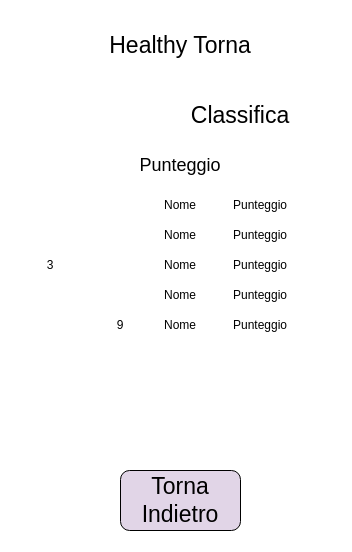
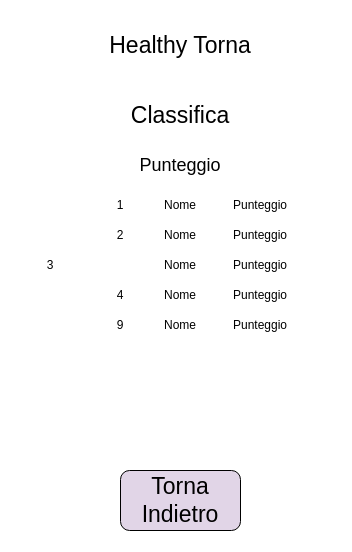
node "Classifica": moved (241, 116) -> (181, 116)
node "1": added
node "2": added
node "4": added
